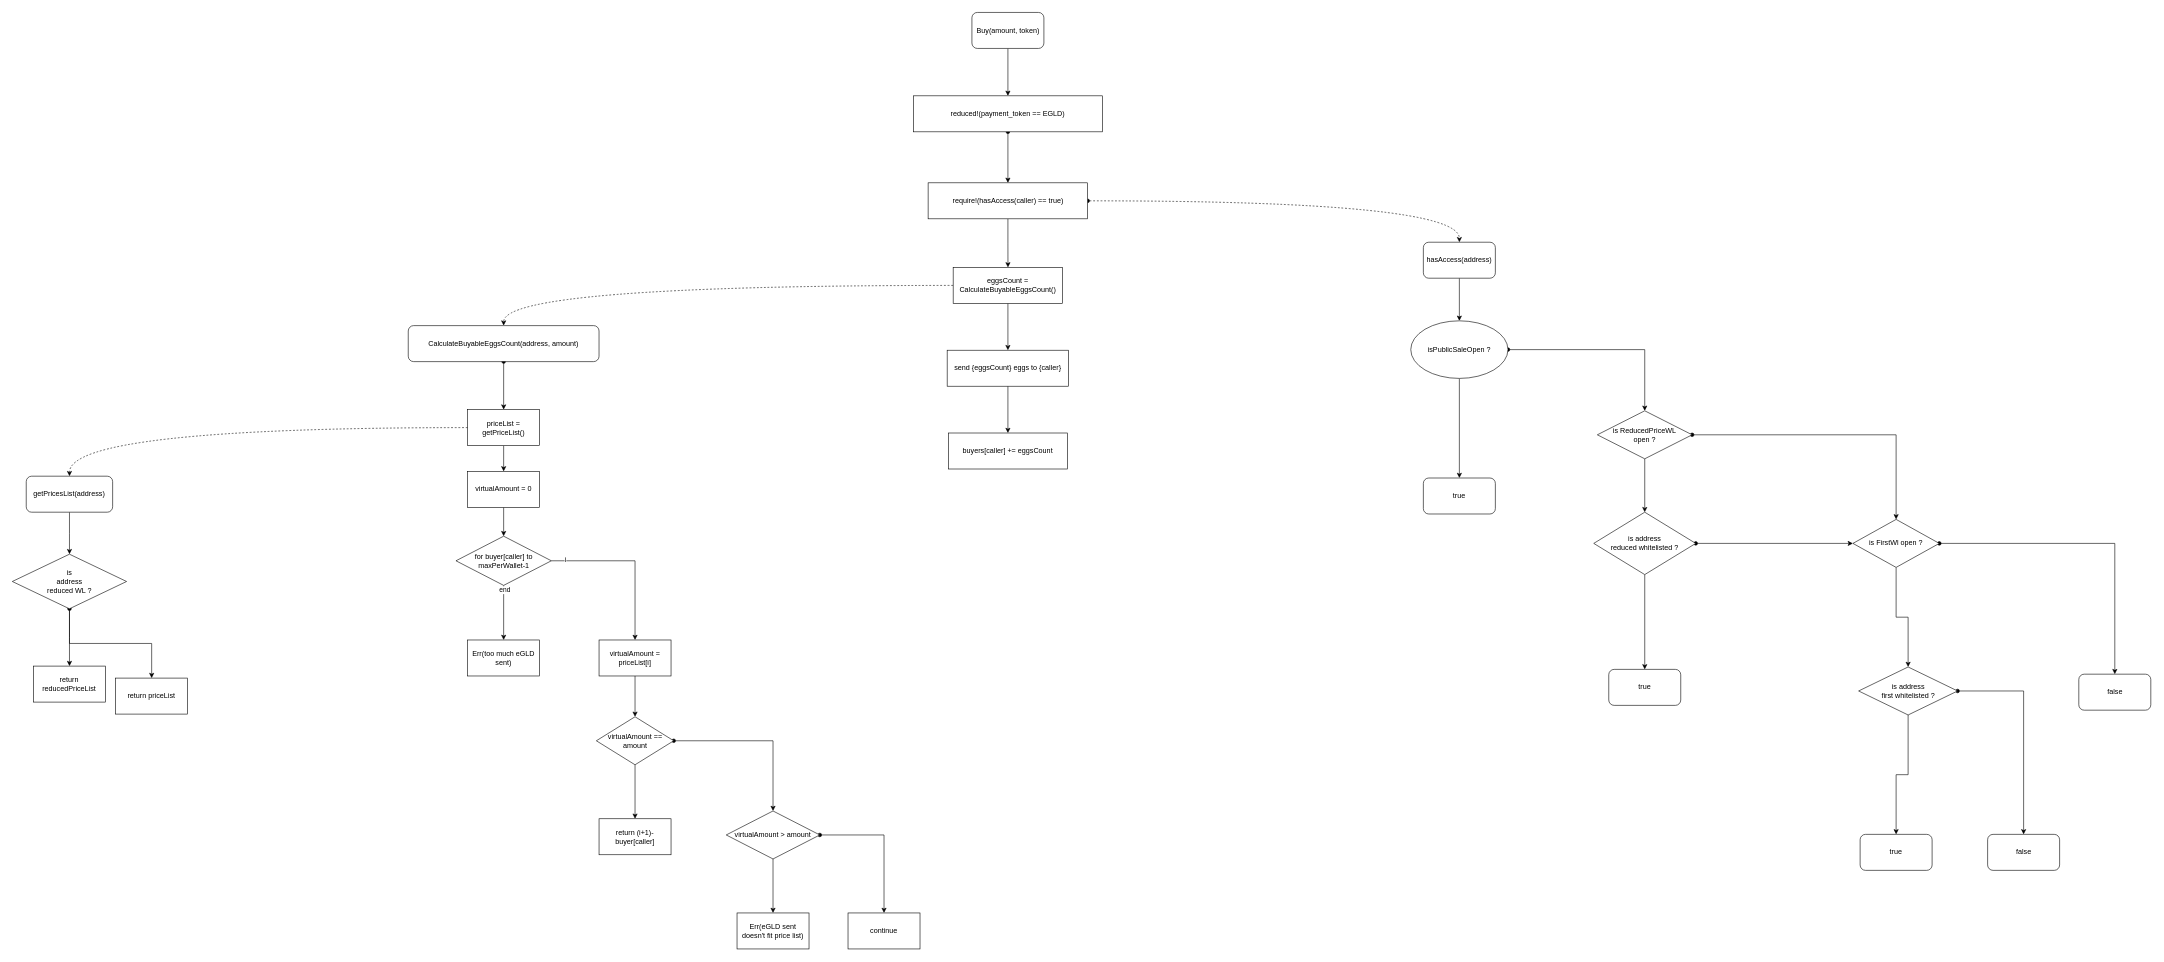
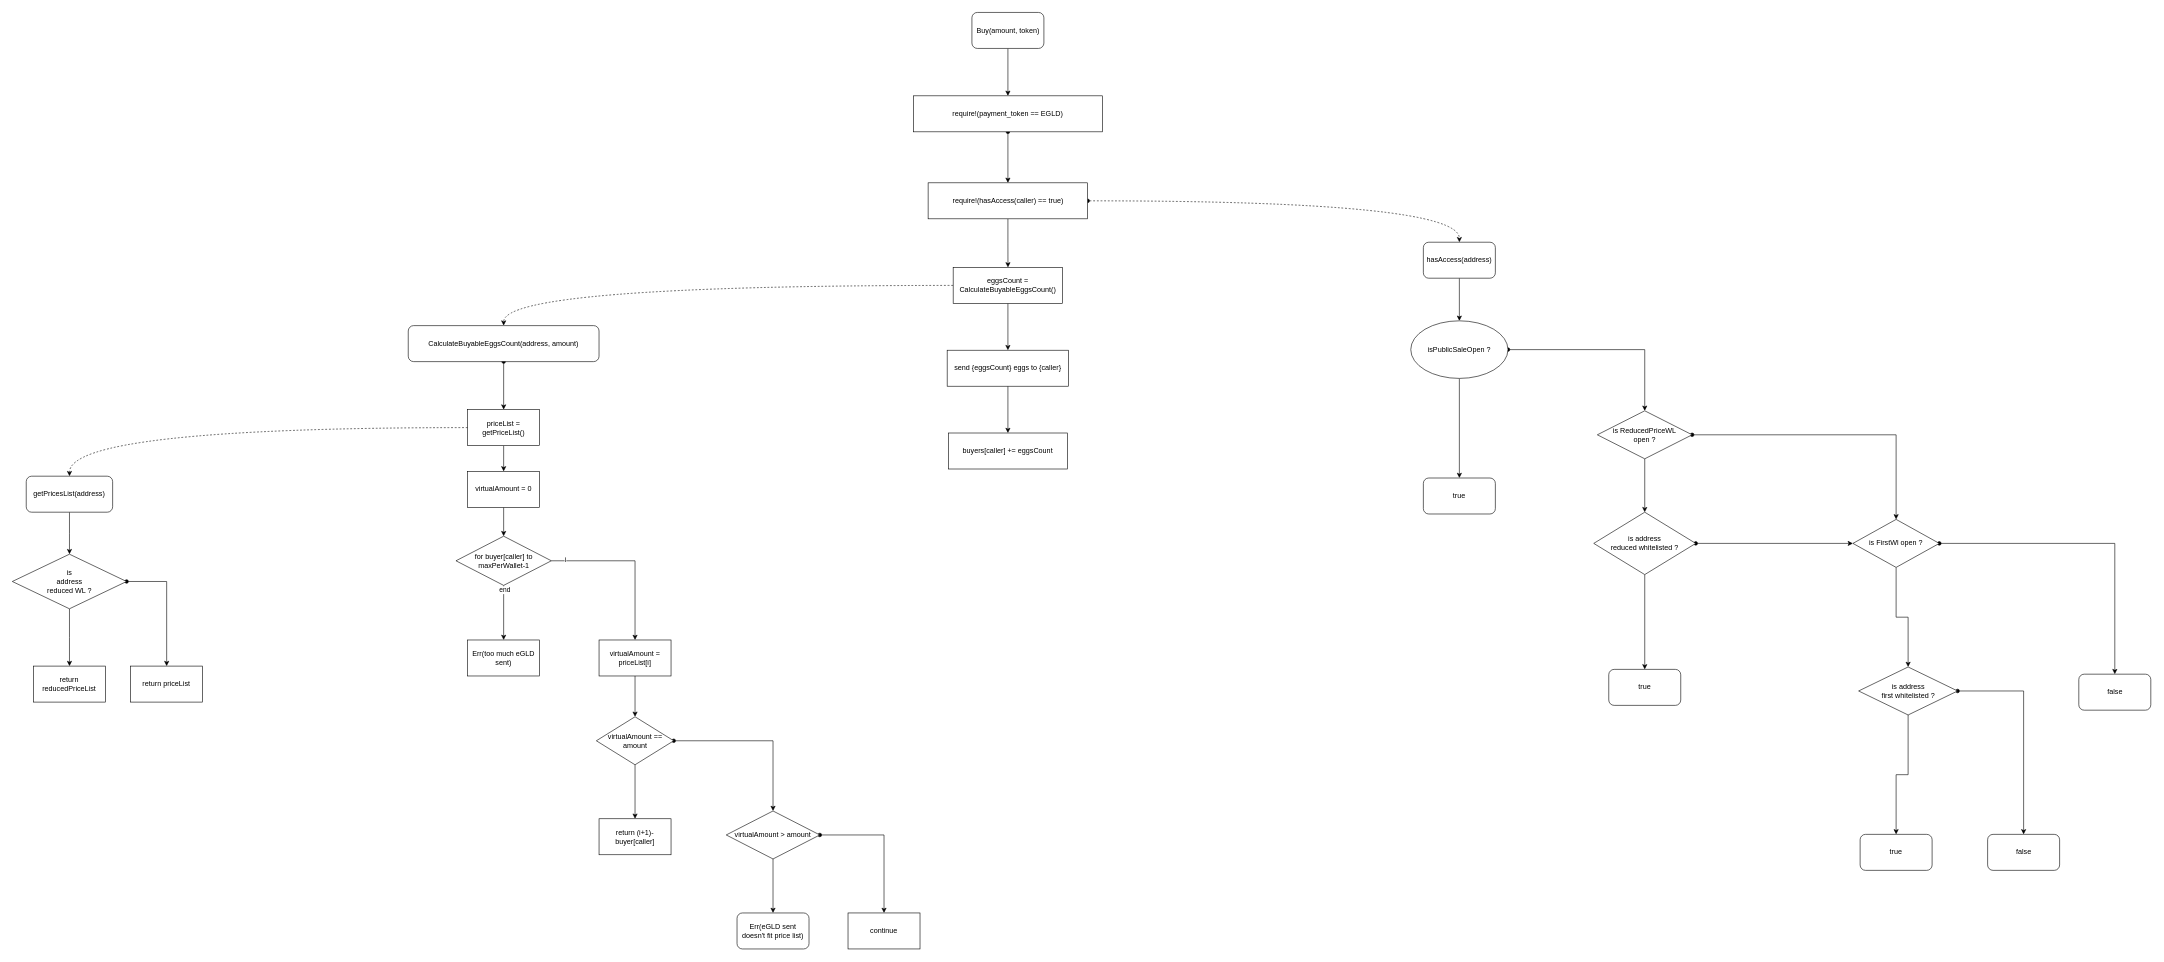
node "reduced!(payment_token == EGLD)": label "reduced!(payment_token == EGLD)" -> "require!(payment_token == EGLD)"
node "return priceList": moved (152, 696) -> (167, 684)
node "Err(eGLD sent doesn't fit price list)": shape rectangle -> rounded rectangle
